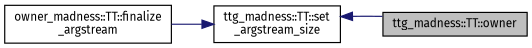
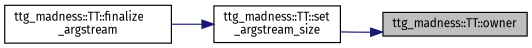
edge "ttg_madness::TT::owner" -> "ttg_madness::TT::set _argstream_size": reversed
node "owner_madness::TT::finalize _argstream": label "owner_madness::TT::finalize _argstream" -> "ttg_madness::TT::finalize _argstream"
